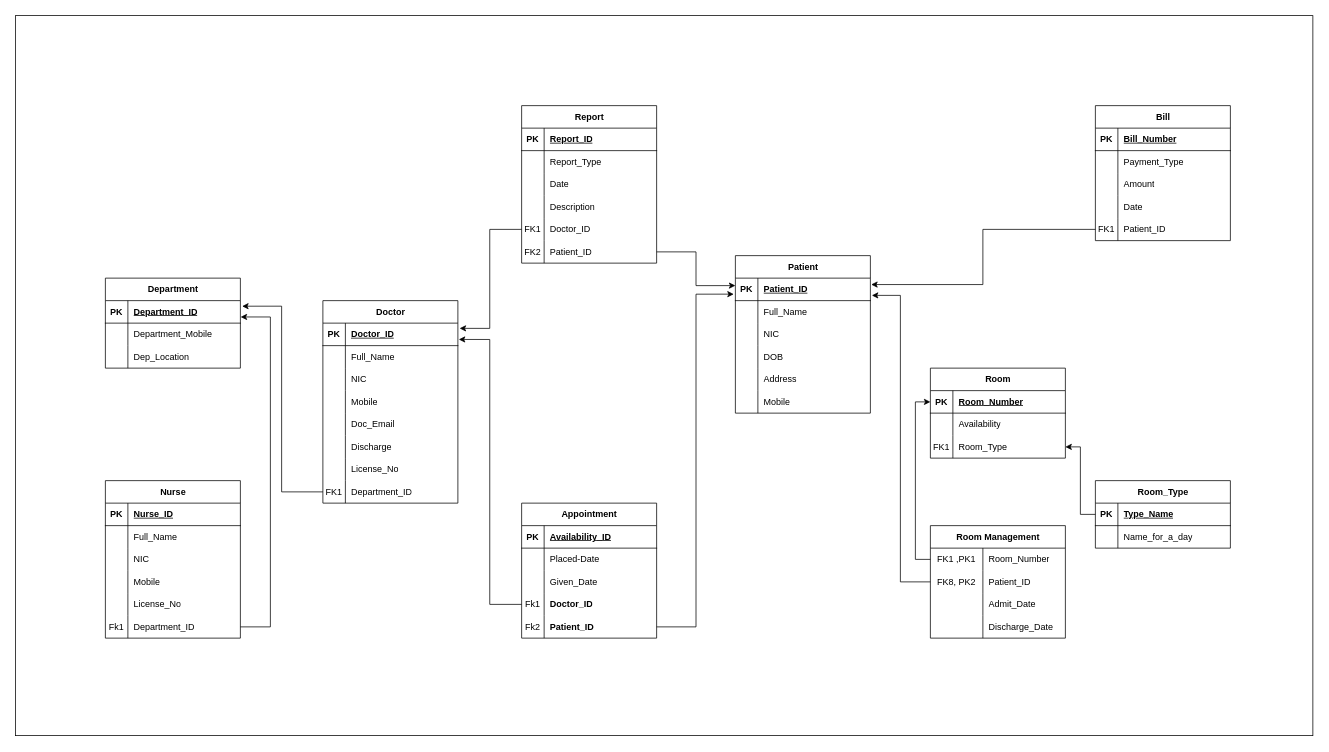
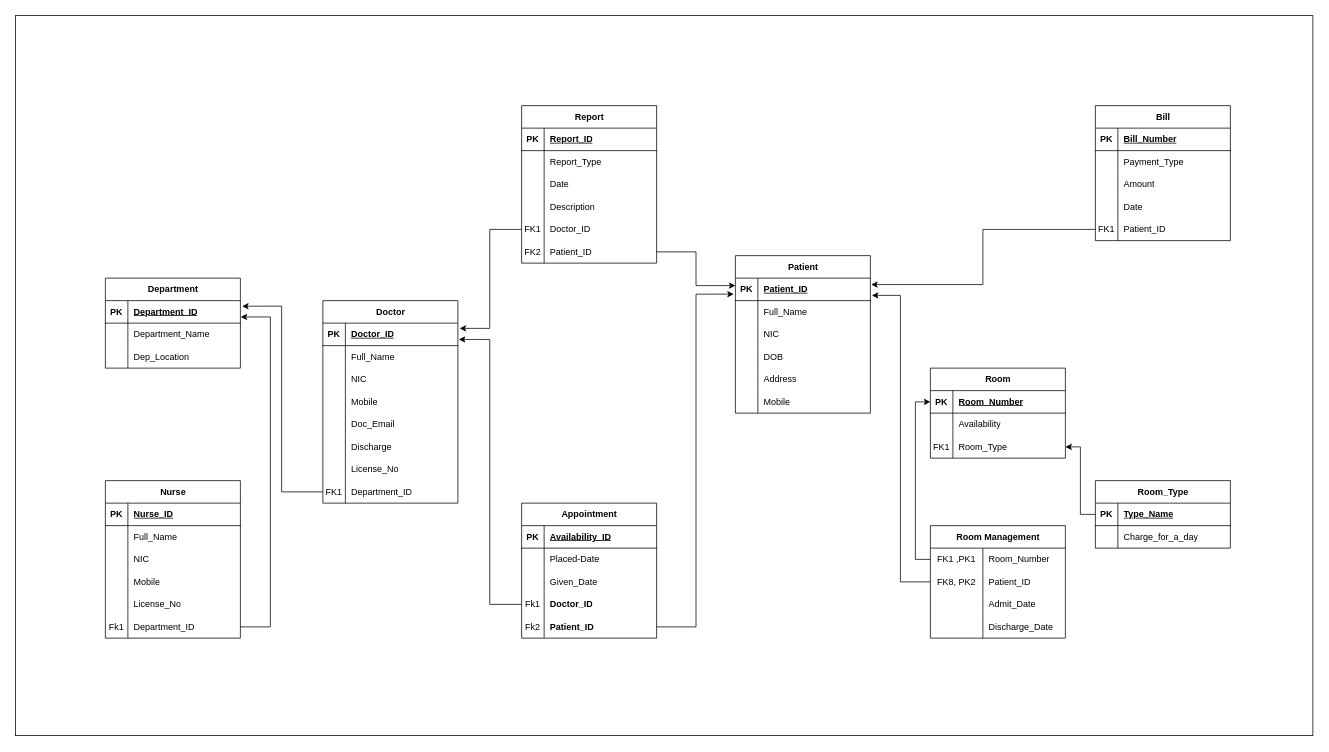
node "Department_Mobile": label "Department_Mobile" -> "Department_Name"
node "Name_for_a_day": label "Name_for_a_day" -> "Charge_for_a_day"
